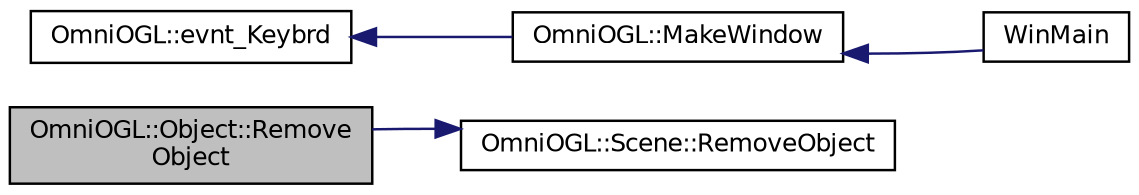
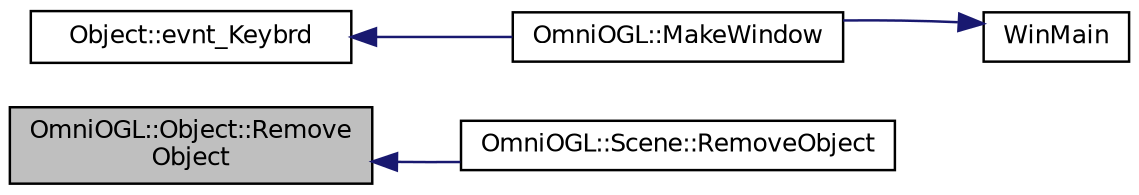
node "OmniOGL::evnt_Keybrd": label "OmniOGL::evnt_Keybrd" -> "Object::evnt_Keybrd"
edge "WinMain" -> "OmniOGL::MakeWindow": reversed
edge "OmniOGL::Object::Remove Object" -> "OmniOGL::Scene::RemoveObject": reversed
